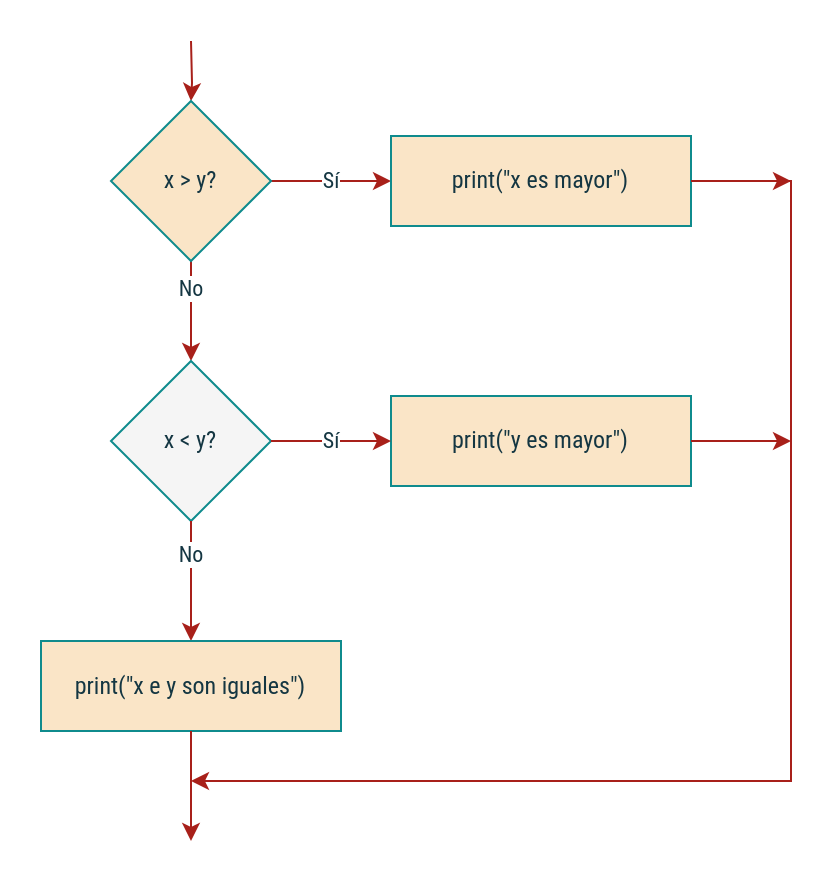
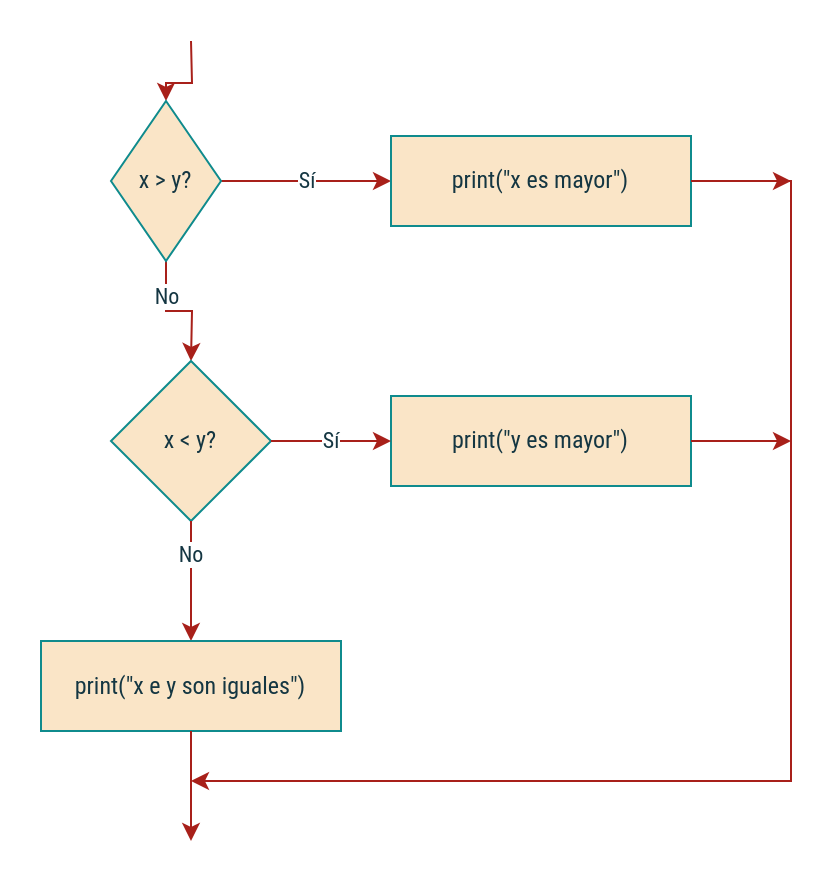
node "x > y?": size 160x160 -> 110x160
node "x < y?": fillcolor #f5f5f5 -> #fae5c7
